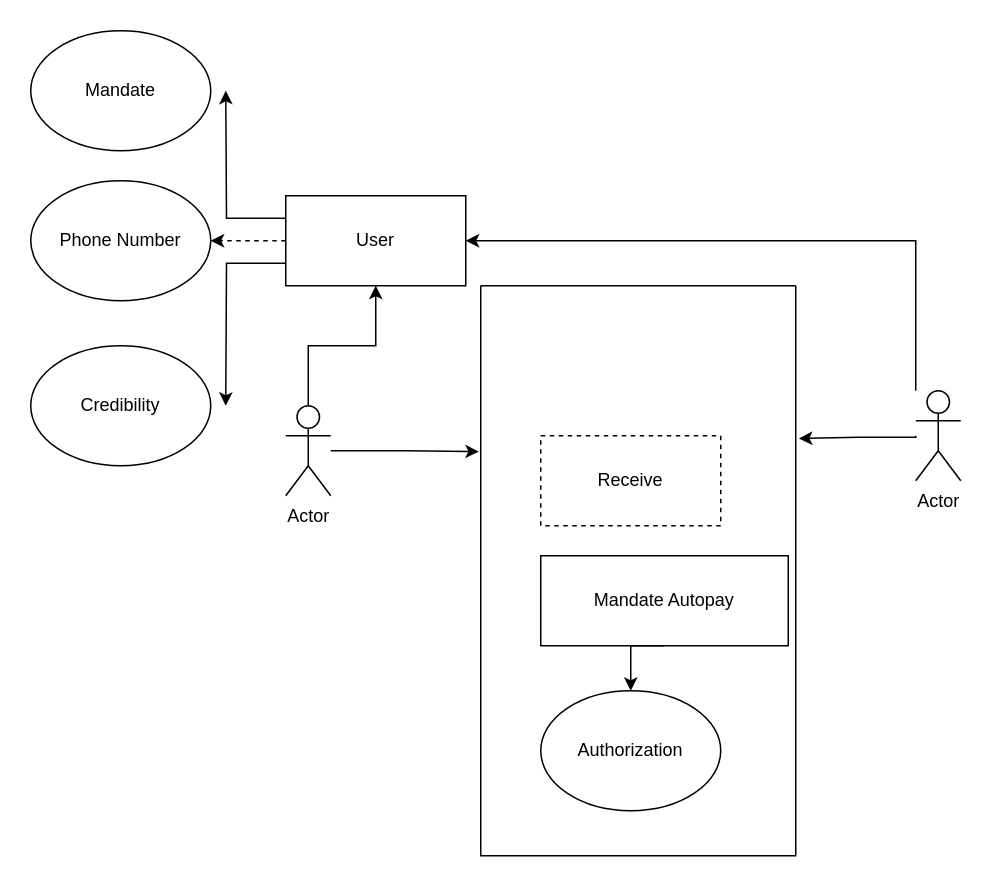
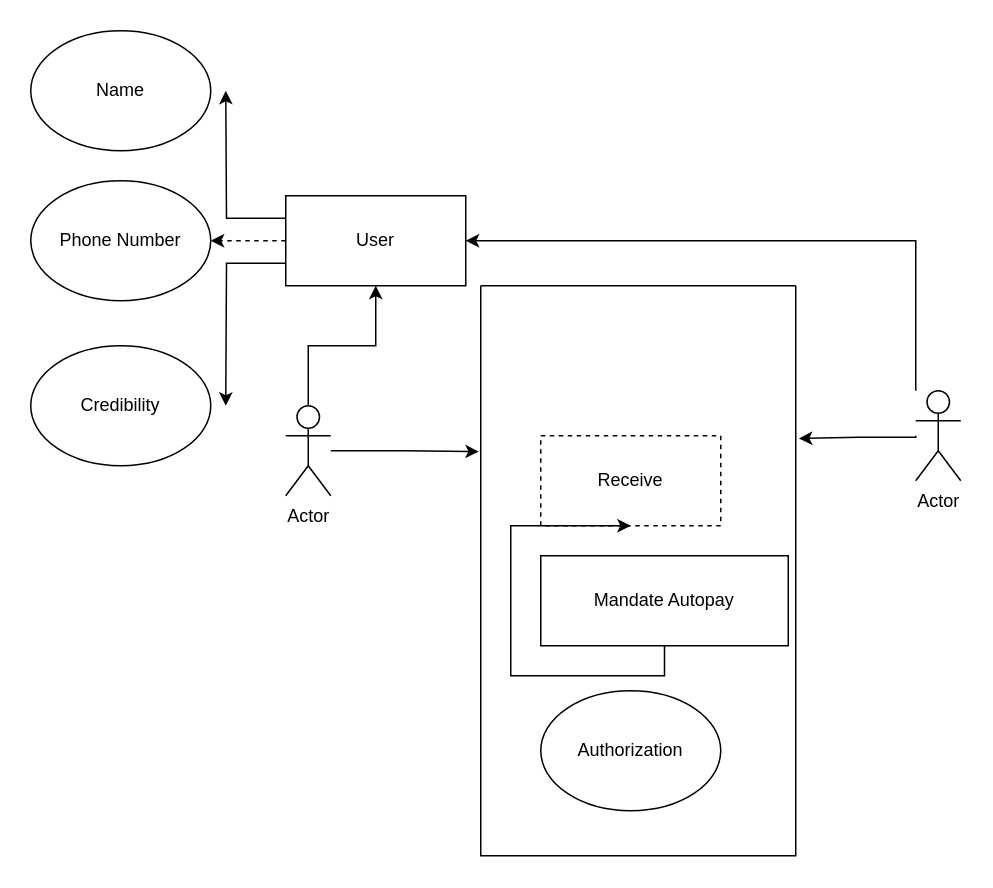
node "Mandate": label "Mandate" -> "Name"
edge "Mandate Autopay" -> "Authorization": now "Mandate Autopay" -> "Receive"
